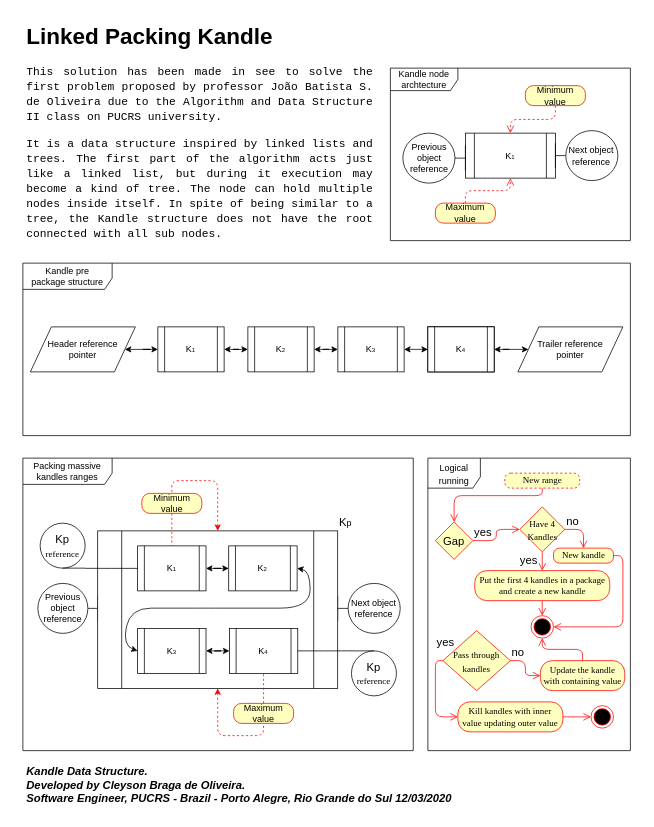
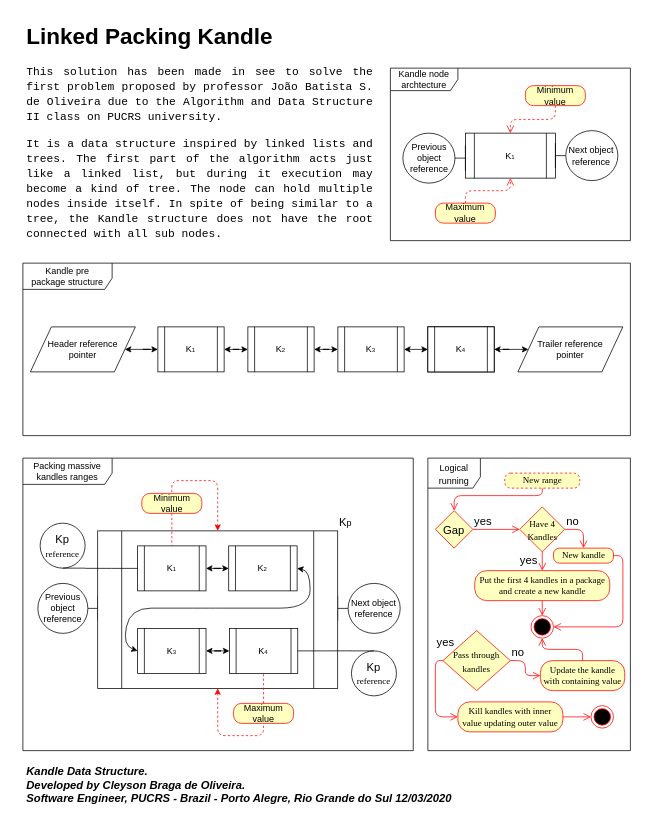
node "Gap": moved (454, 540) -> (454, 529)
